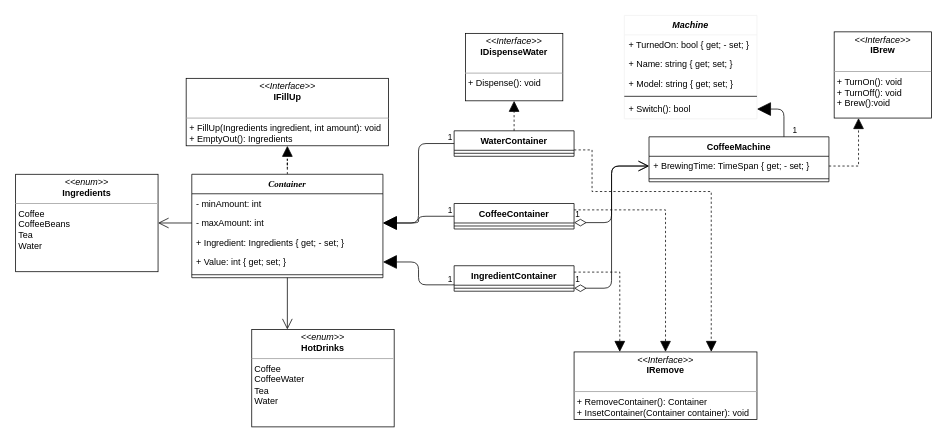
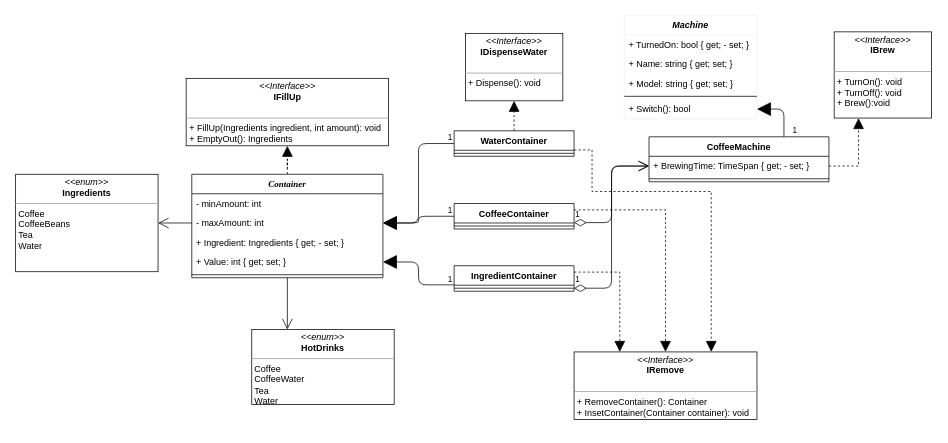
node "<<enum>> HotDrinks Coffee CoffeeWater Tea Water": size 143x98 -> 143x75
